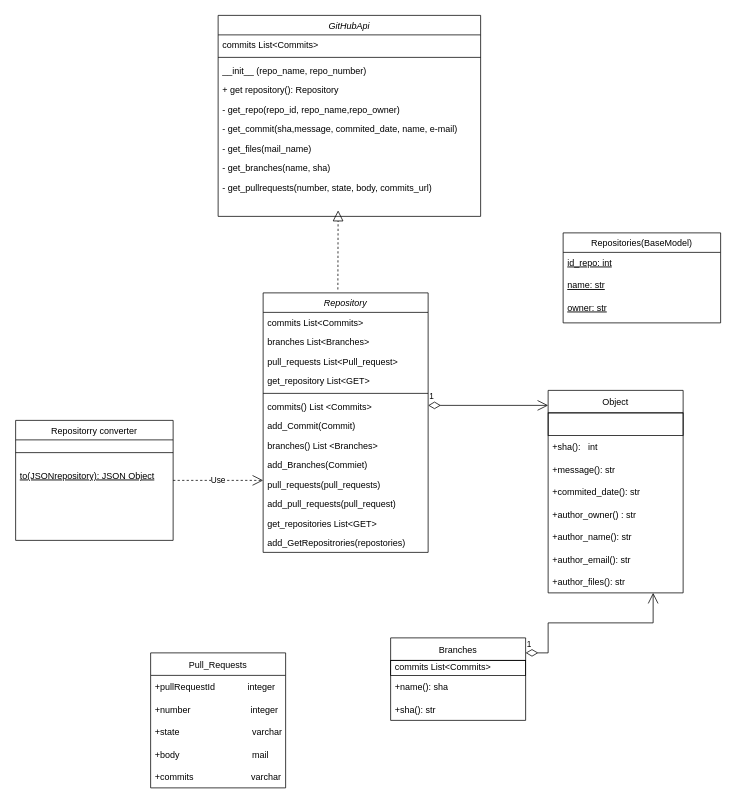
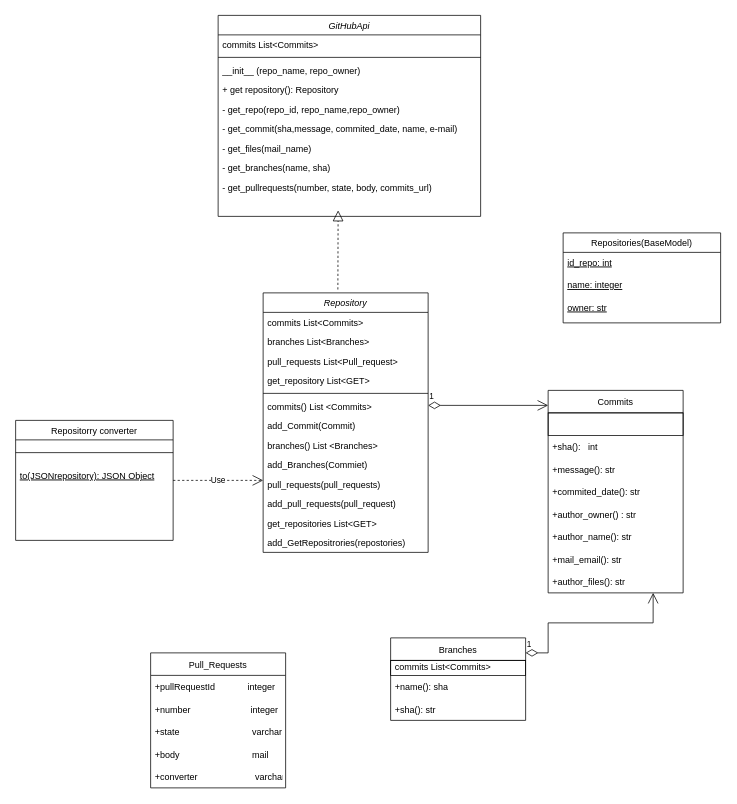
node "__init__ (repo_name, repo_number)": label "__init__ (repo_name, repo_number)" -> "__init__ (repo_name, repo_owner)"
node "name: str": label "name: str" -> "name: integer"
node "Object": label "Object" -> "Commits"
node "+author_email(): str": label "+author_email(): str" -> "+mail_email(): str"
node "+commits varchar": label "+commits varchar" -> "+converter varchar"
